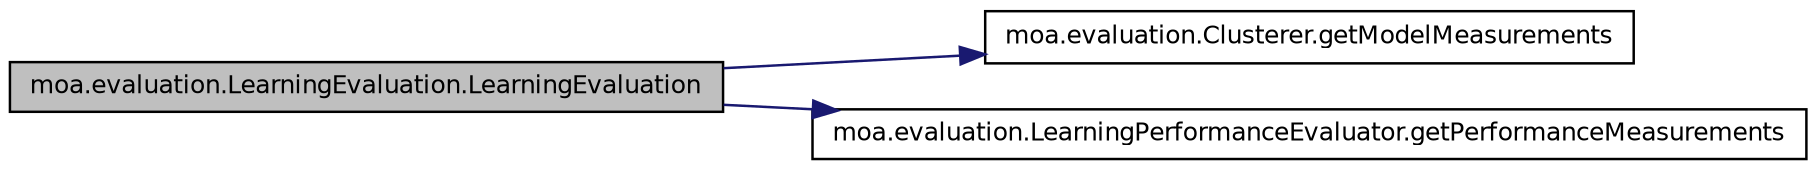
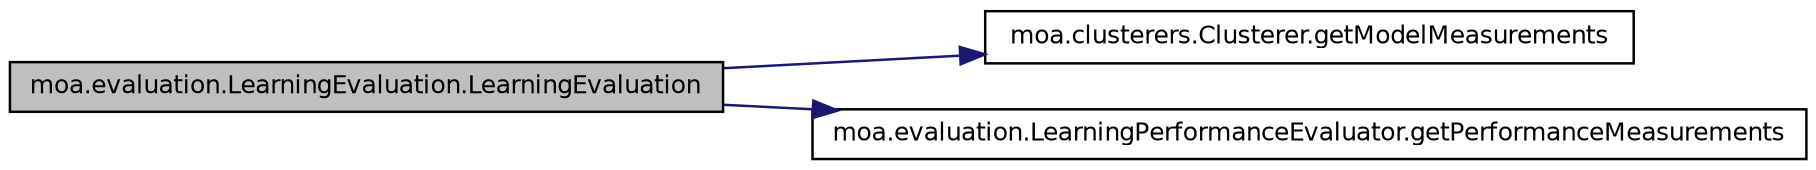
node "moa.evaluation.Clusterer.getModelMeasurements": label "moa.evaluation.Clusterer.getModelMeasurements" -> "moa.clusterers.Clusterer.getModelMeasurements"
